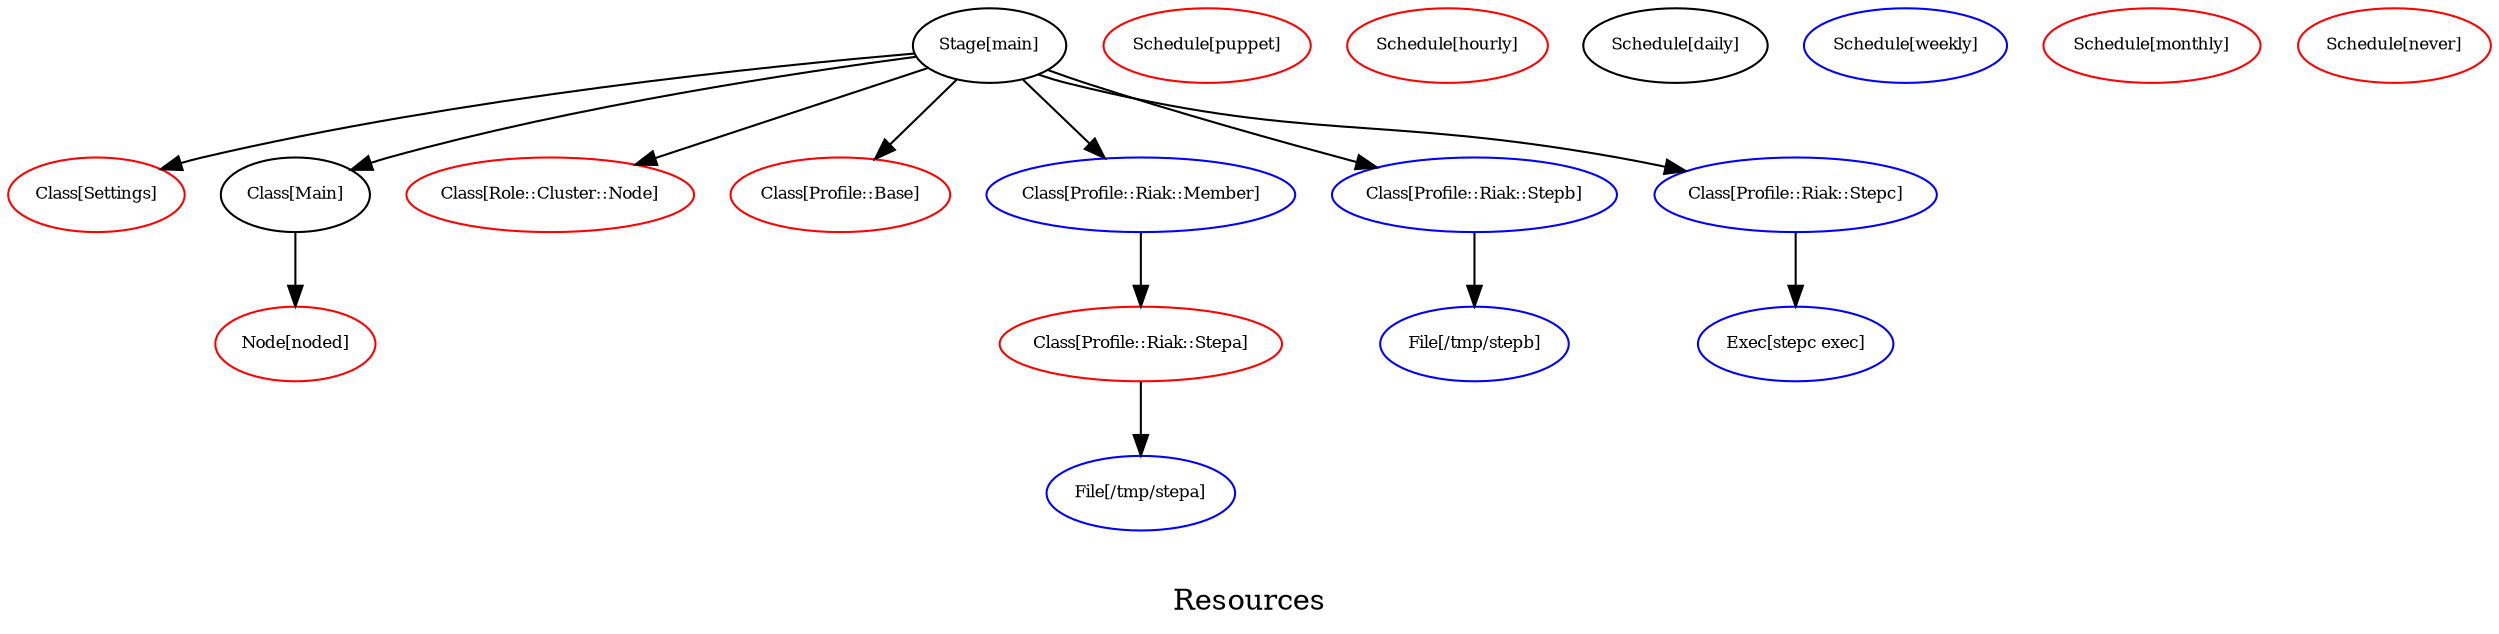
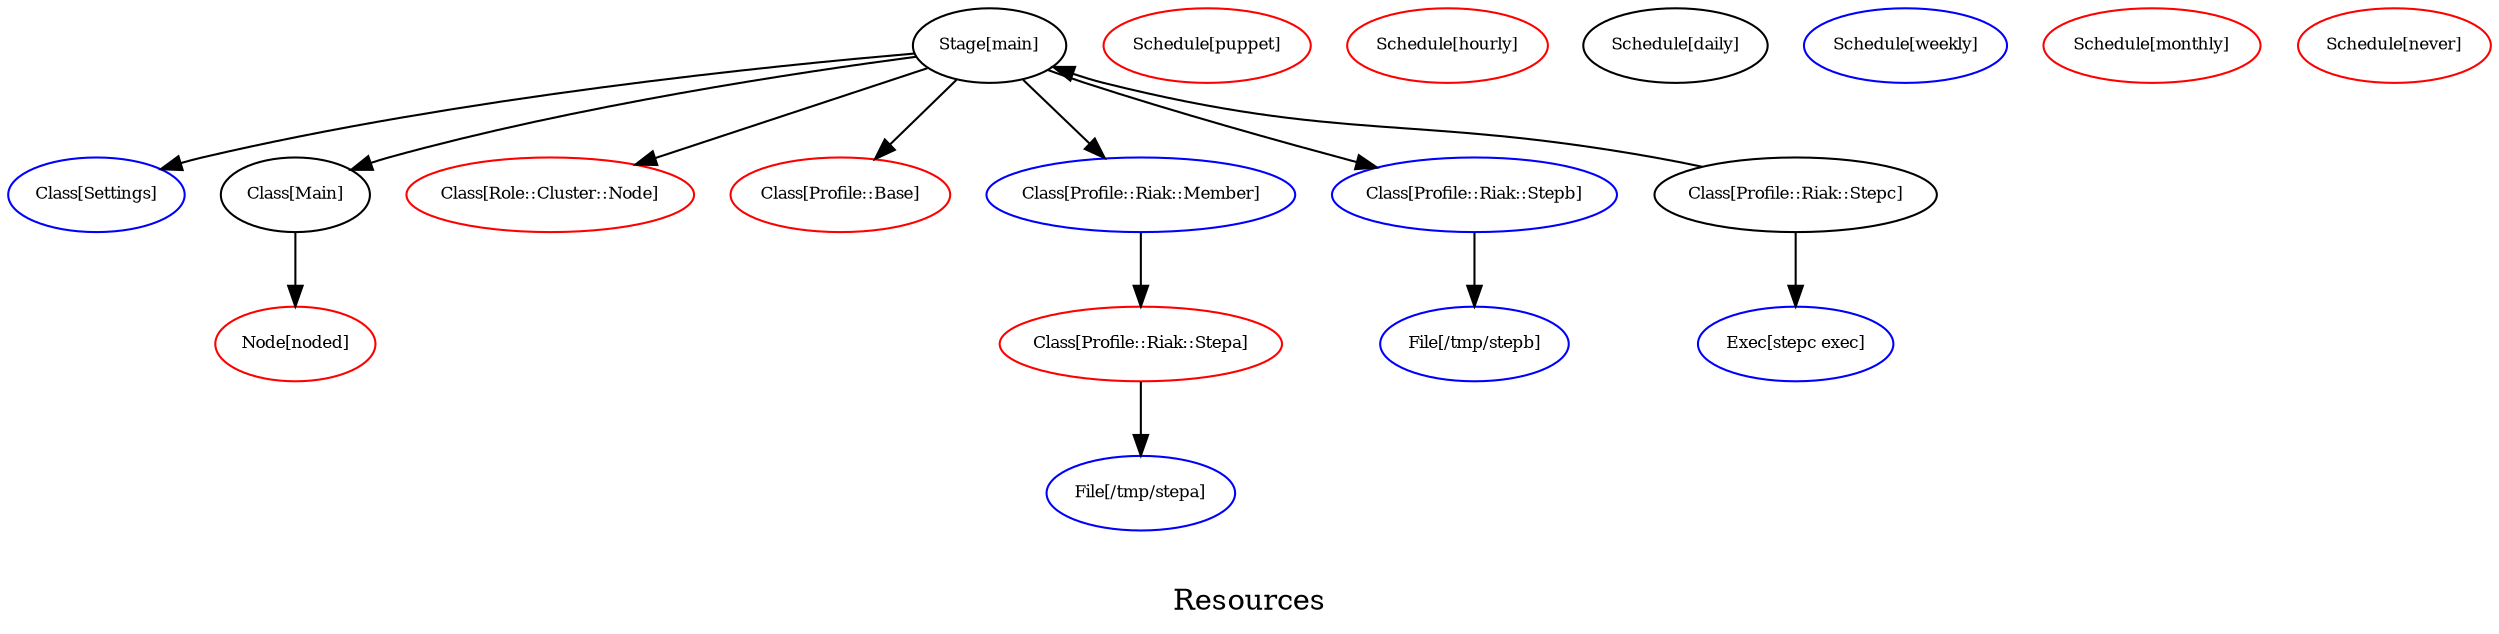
edge "Stage[main]" -> "Class[Profile::Riak::Stepc]": reversed
node "Class[Settings]": color red -> blue
node "Class[Profile::Riak::Stepc]": color blue -> black
